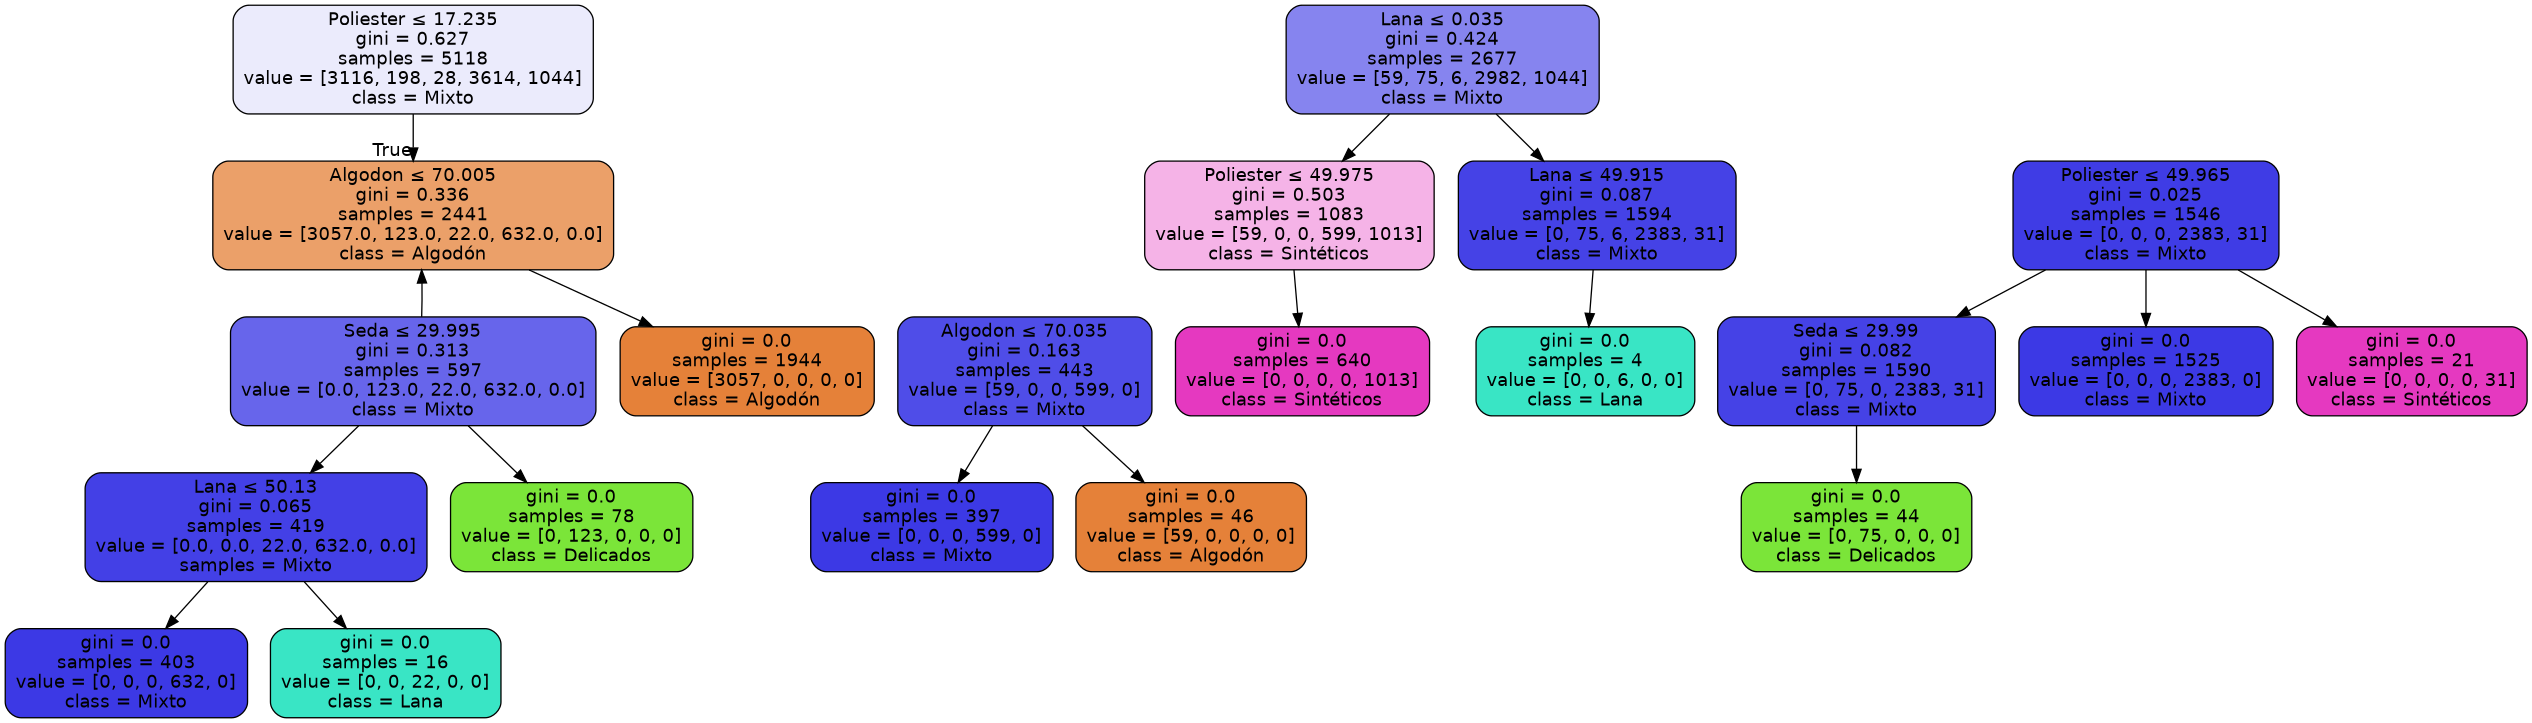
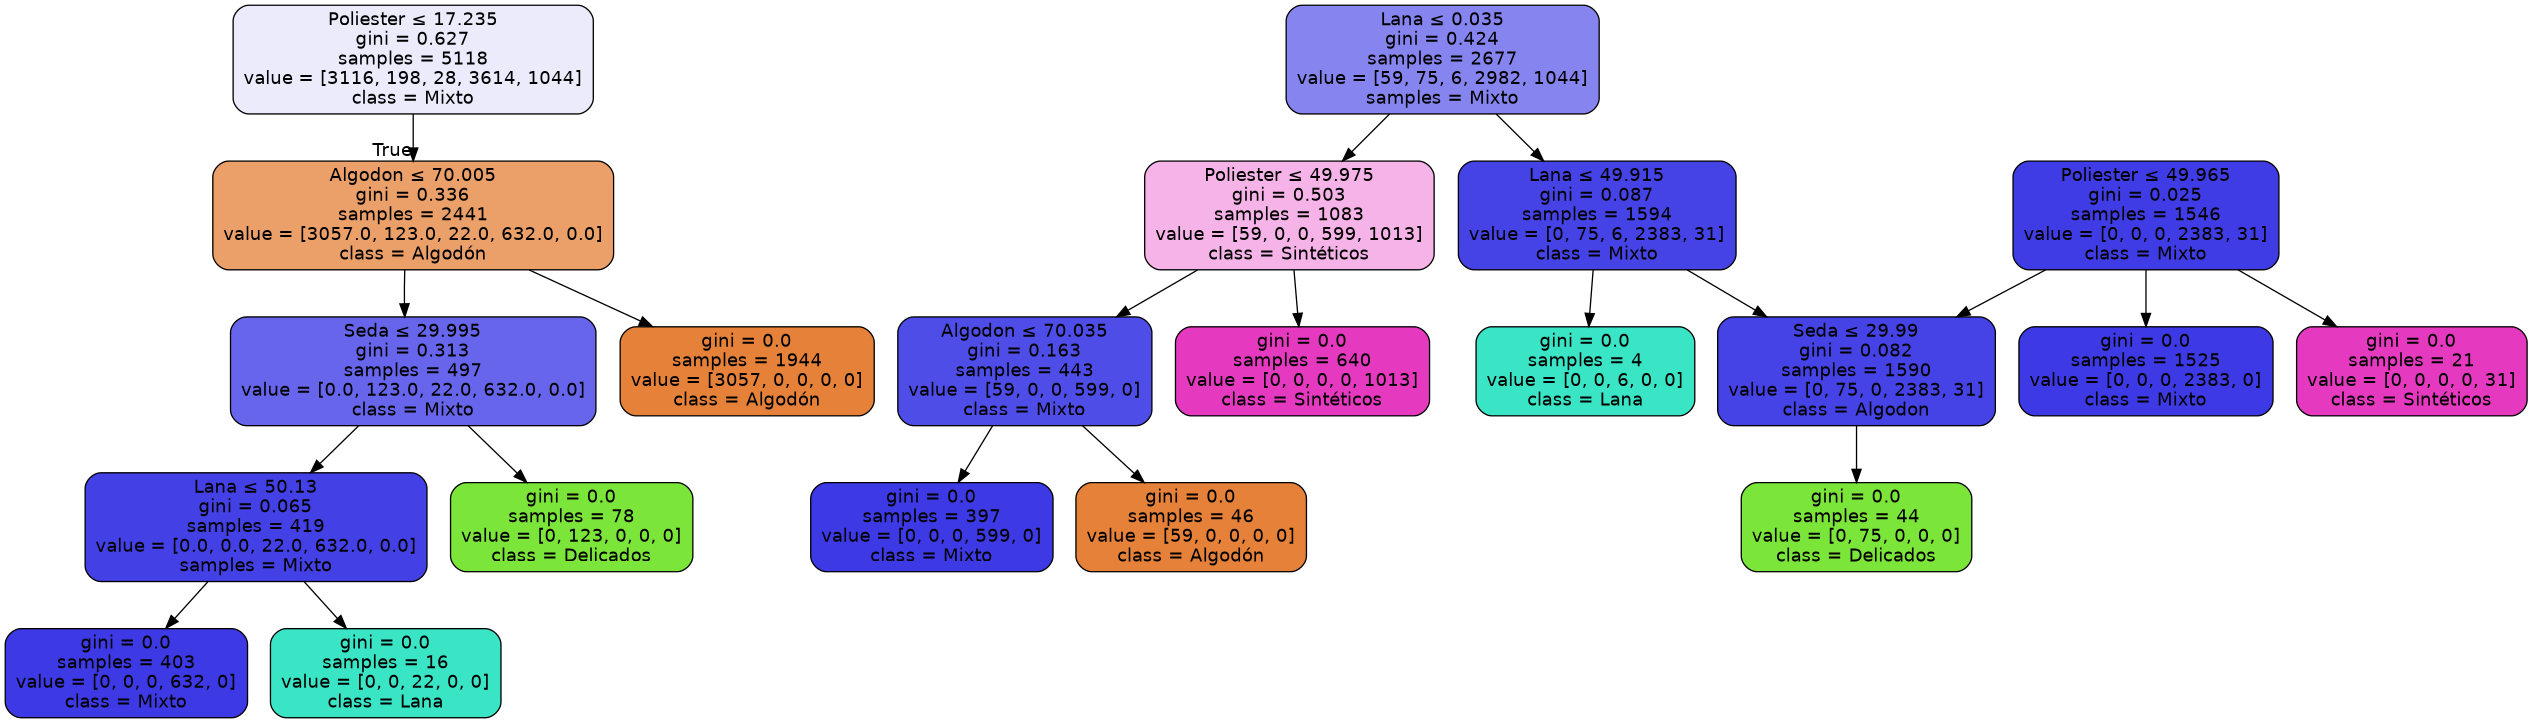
node "Lana ≤ 0.035": text "class = Mixto" -> "samples = Mixto"
edge "Poliester ≤ 49.975" -> "Algodon ≤ 70.035": added
edge "Lana ≤ 49.915" -> "Seda ≤ 29.99": added
edge "Seda ≤ 29.995" -> "Algodon ≤ 70.005": reversed
node "Seda ≤ 29.995": text "samples = 597" -> "samples = 497"
node "Seda ≤ 29.99": text "class = Mixto" -> "class = Algodon"
